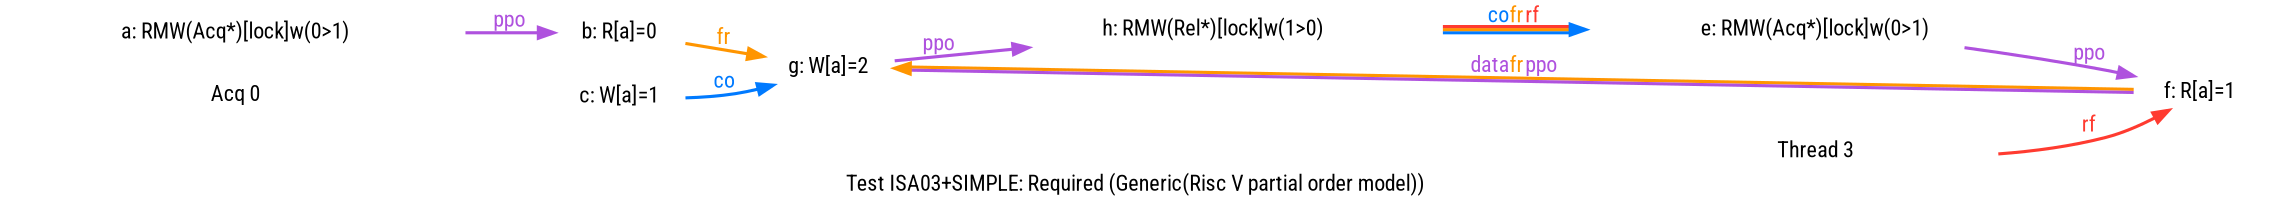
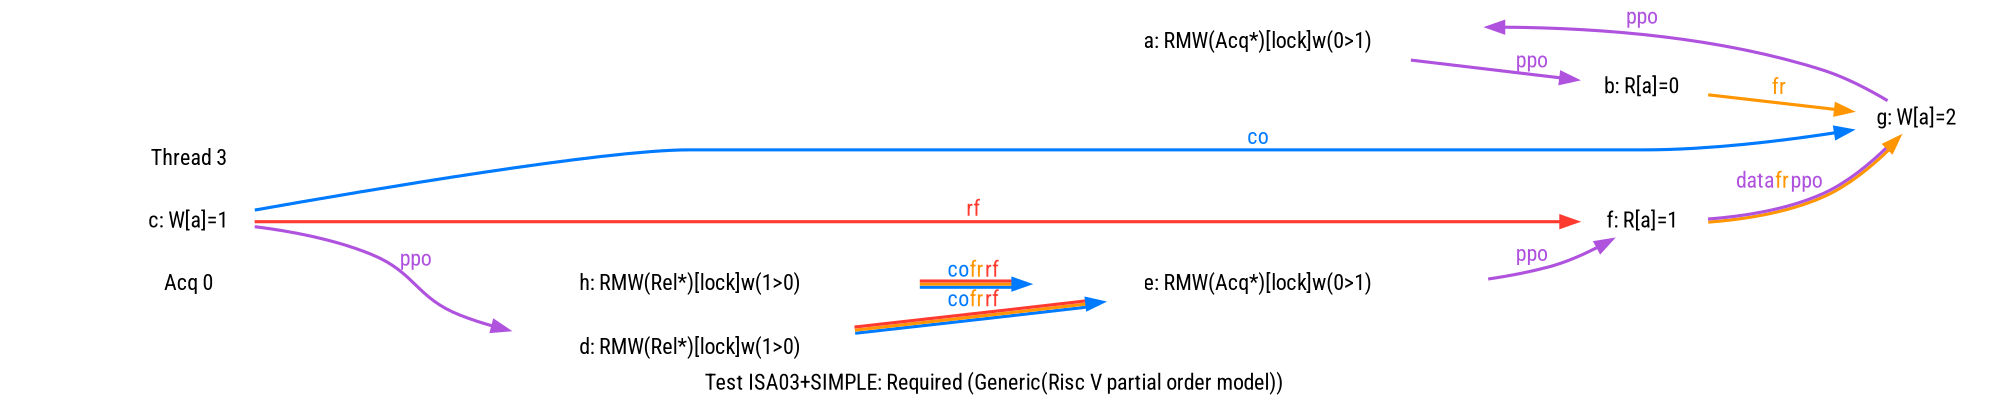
edge "g: W[a]=2" -> "h: RMW(Rel*)[lock]w(1>0)": now "g: W[a]=2" -> "a: RMW(Acq*)[lock]w(0>1)"
edge "Thread 3" -> "f: R[a]=1": now "c: W[a]=1" -> "f: R[a]=1"
node "d: RMW(Rel*)[lock]w(1>0)": added
